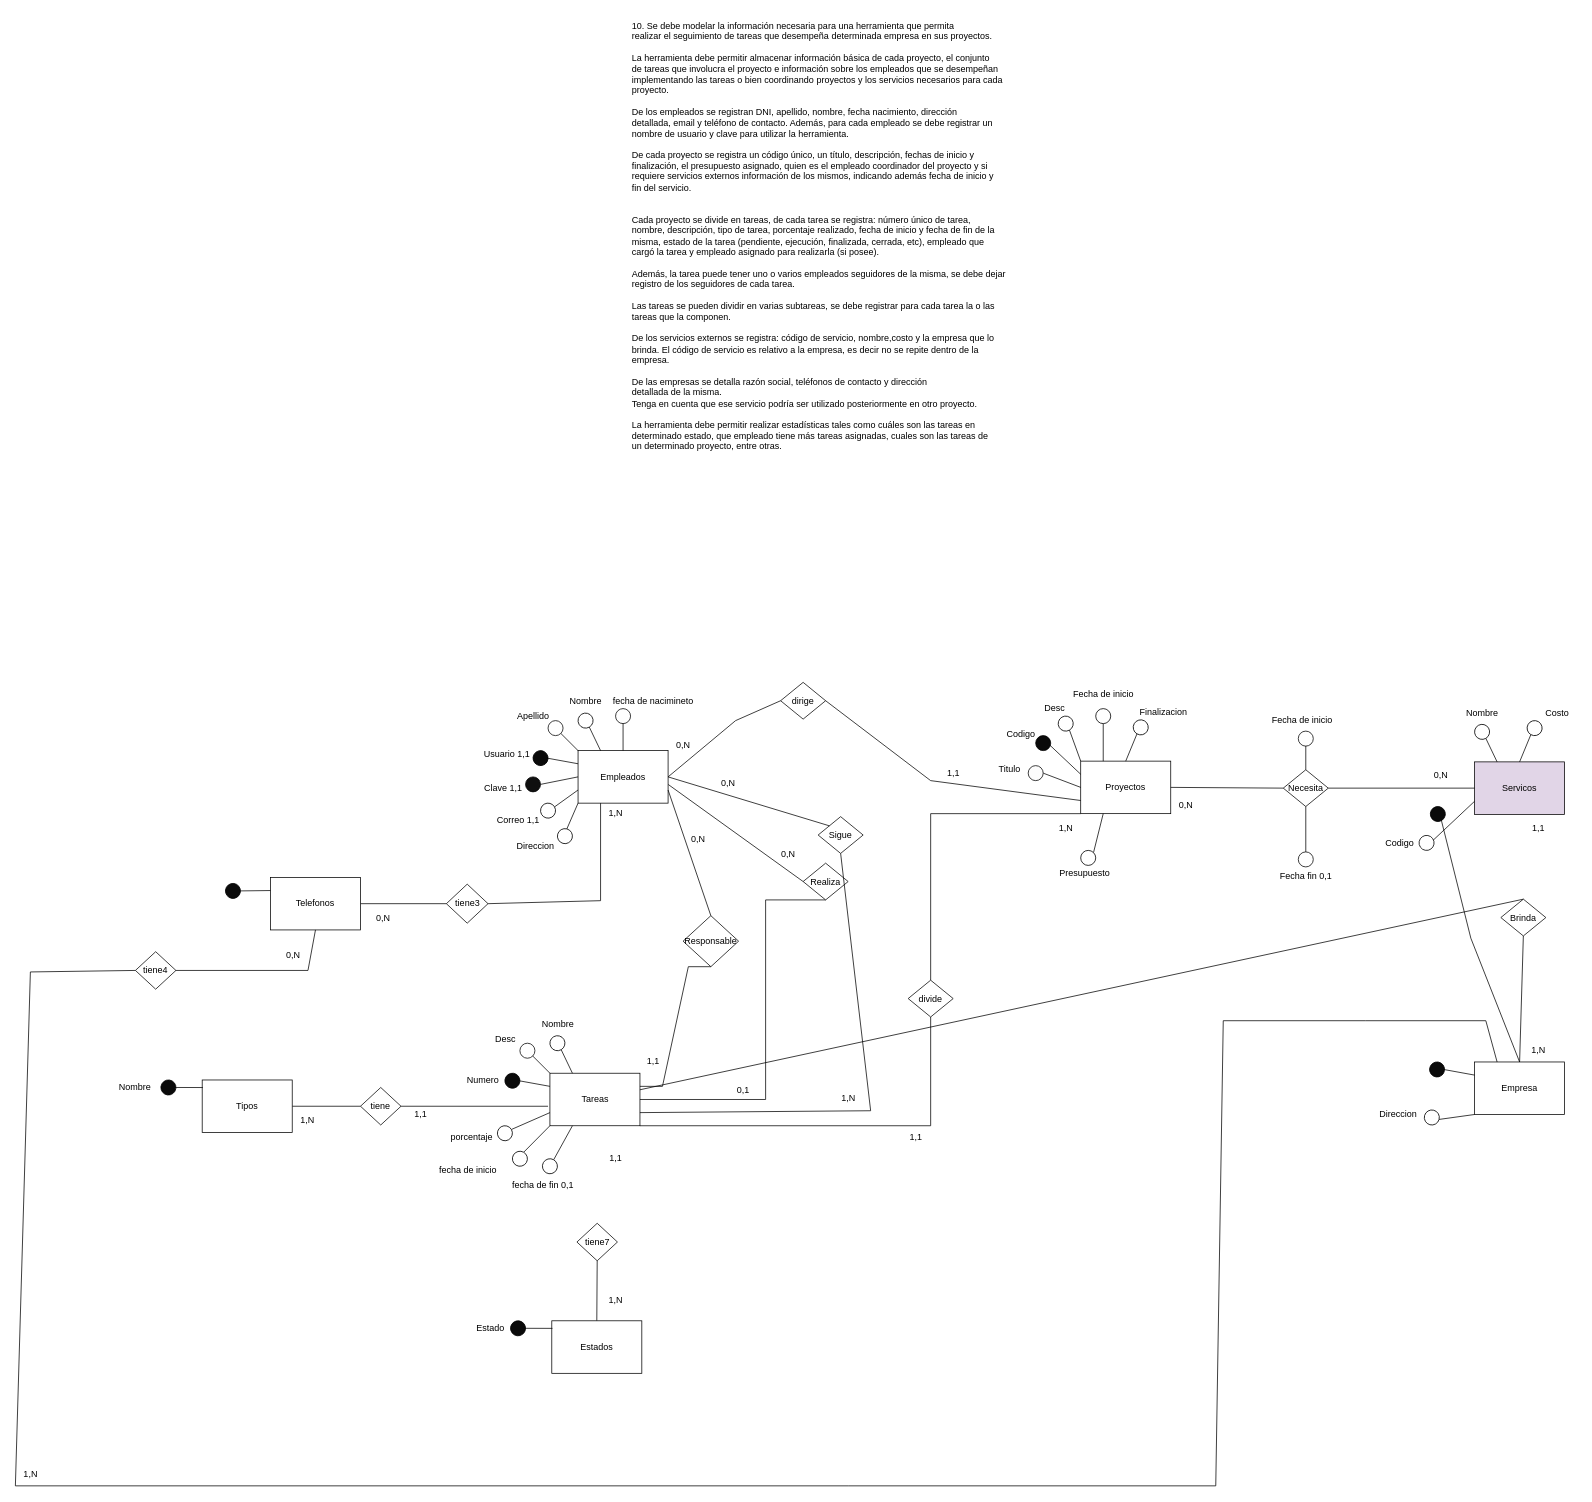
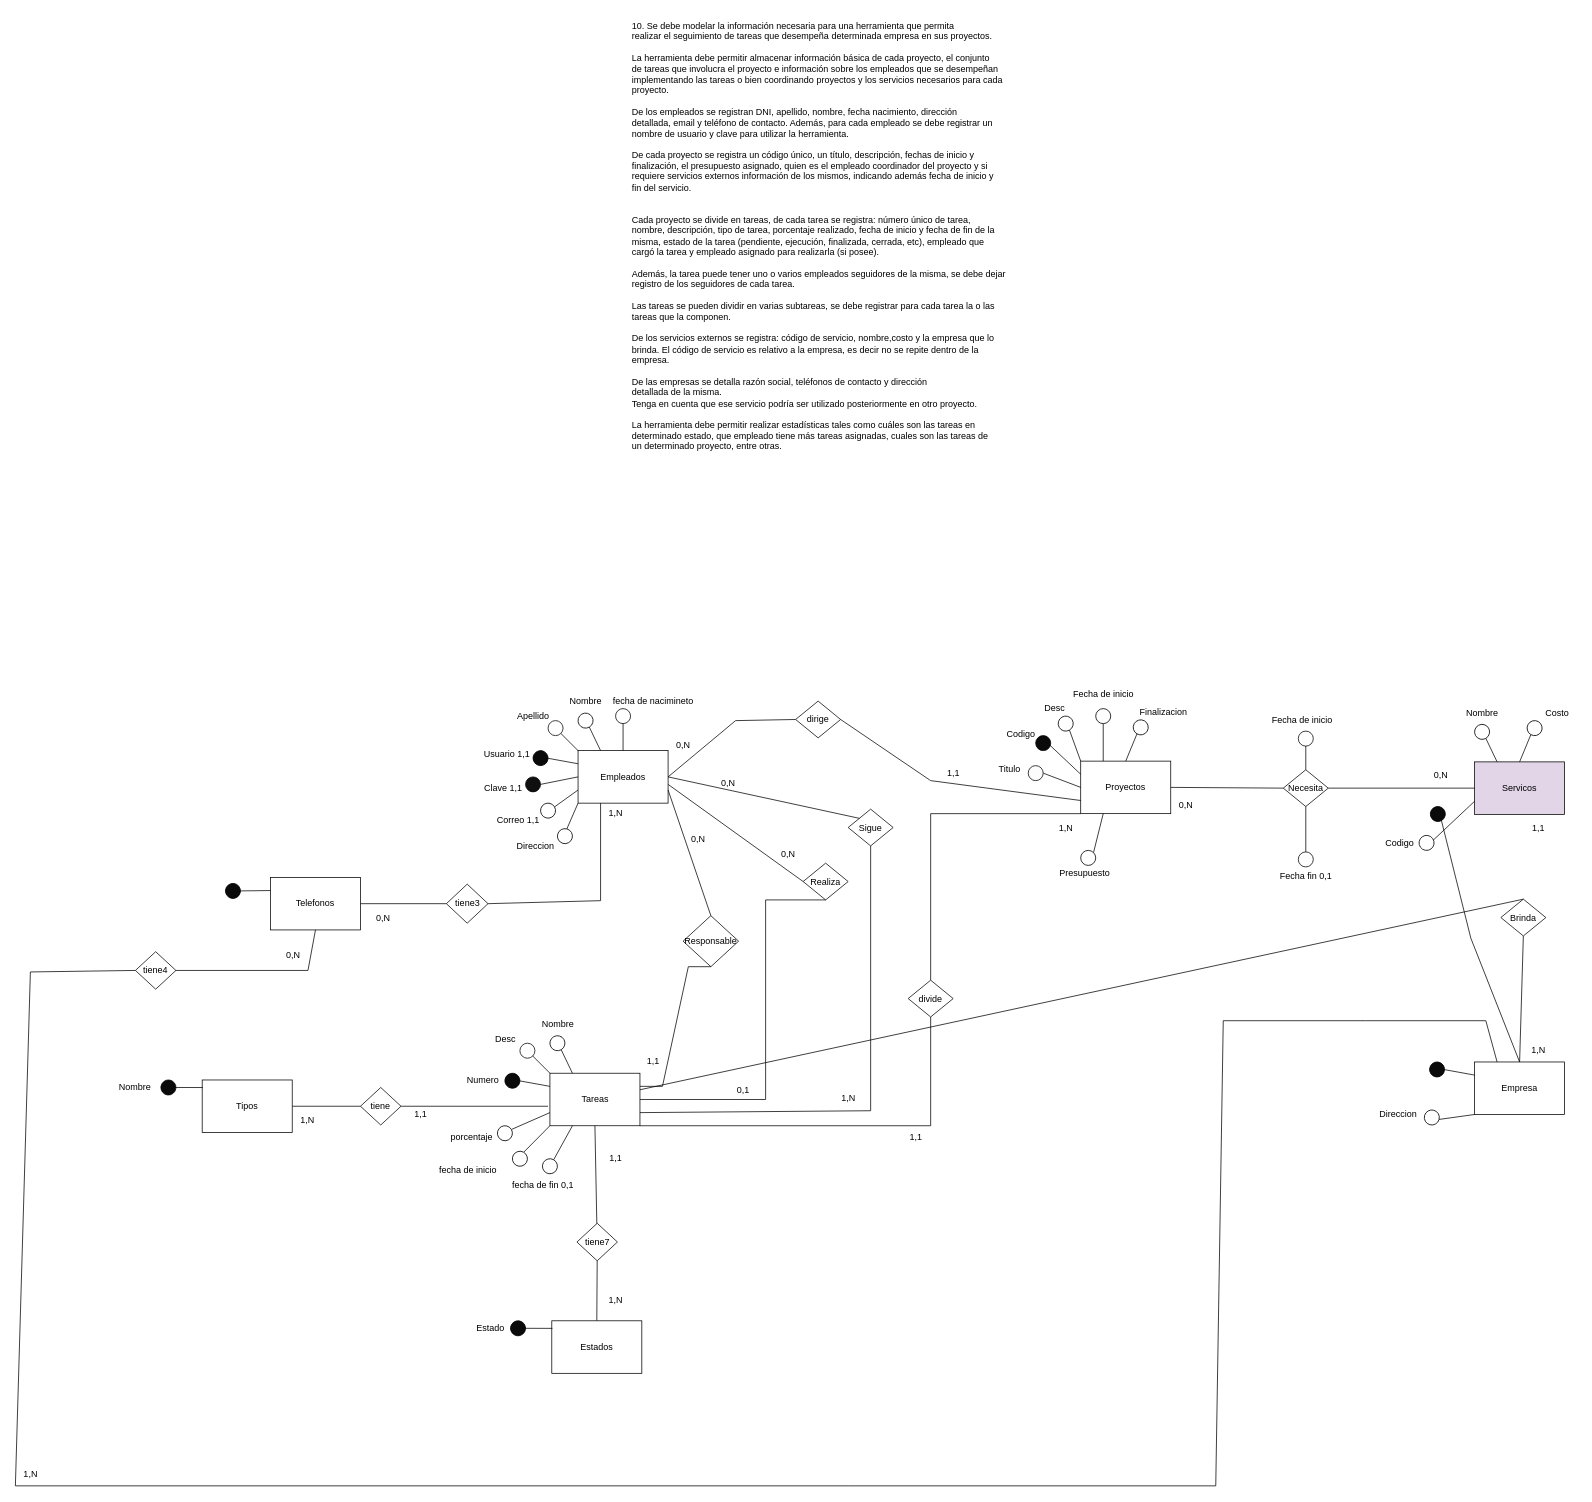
node "dirige": moved (803, 701) -> (818, 719)
node "Sigue": moved (840, 835) -> (870, 827)
edge "Tareas" -- "tiene7": added
